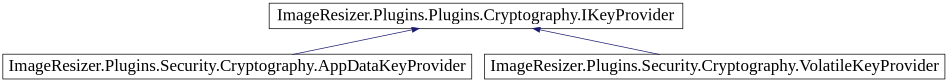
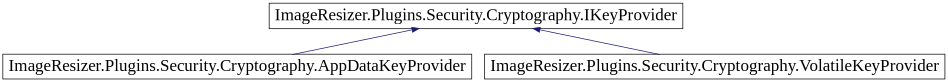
node "ImageResizer.Plugins.Plugins.Cryptography.IKeyProvider": label "ImageResizer.Plugins.Plugins.Cryptography.IKeyProvider" -> "ImageResizer.Plugins.Security.Cryptography.IKeyProvider"
